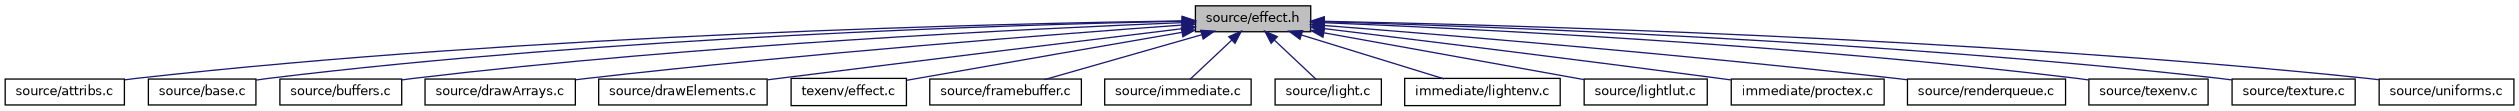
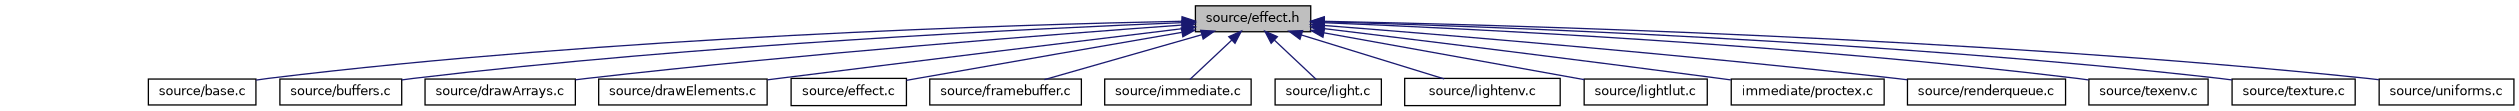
node "source/attribs.c": removed
node "texenv/effect.c": label "texenv/effect.c" -> "source/effect.c"
node "immediate/lightenv.c": label "immediate/lightenv.c" -> "source/lightenv.c"
